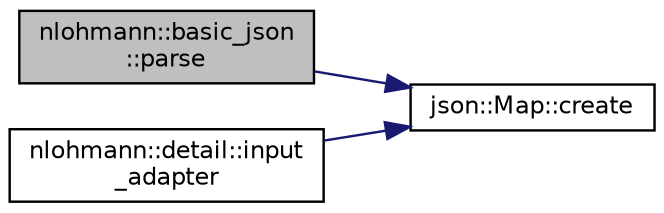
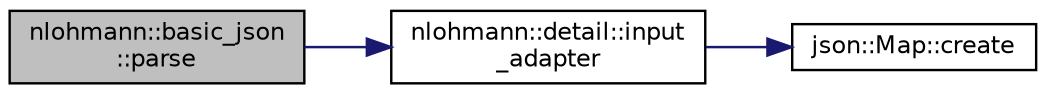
edge "nlohmann::basic_json ::parse" -> "json::Map::create": now "nlohmann::basic_json ::parse" -> "nlohmann::detail::input _adapter"
